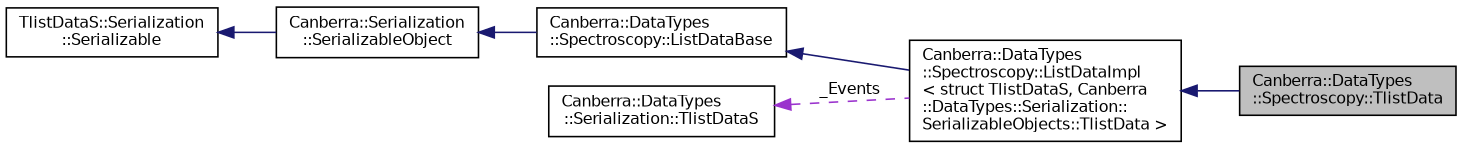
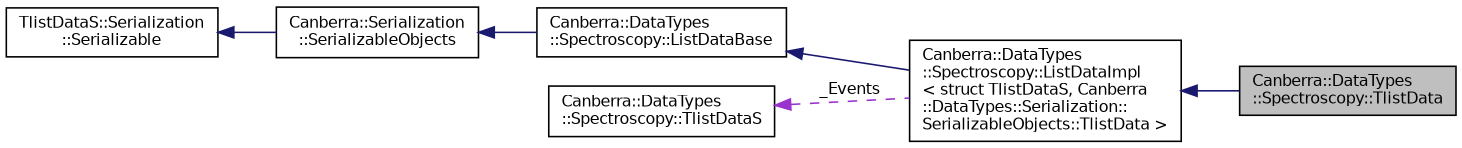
node "Canberra::Serialization ::SerializableObject": label "Canberra::Serialization ::SerializableObject" -> "Canberra::Serialization ::SerializableObjects"
node "Canberra::DataTypes ::Serialization::TlistDataS": label "Canberra::DataTypes ::Serialization::TlistDataS" -> "Canberra::DataTypes ::Spectroscopy::TlistDataS"
